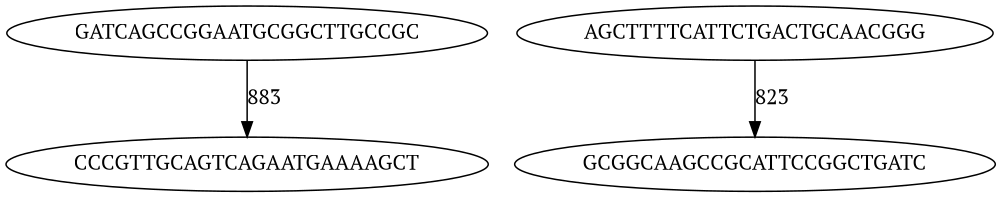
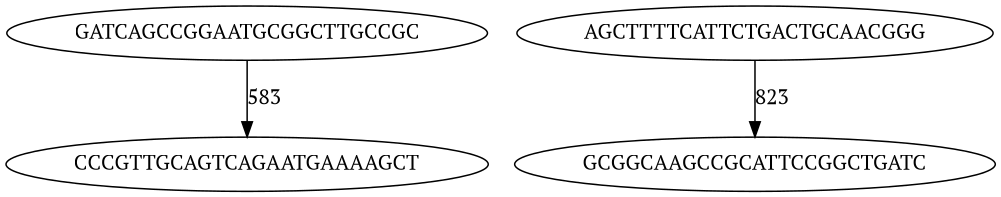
edge "GATCAGCCGGAATGCGGCTTGCCGC" -> "CCCGTTGCAGTCAGAATGAAAAGCT": label "883" -> "583"
